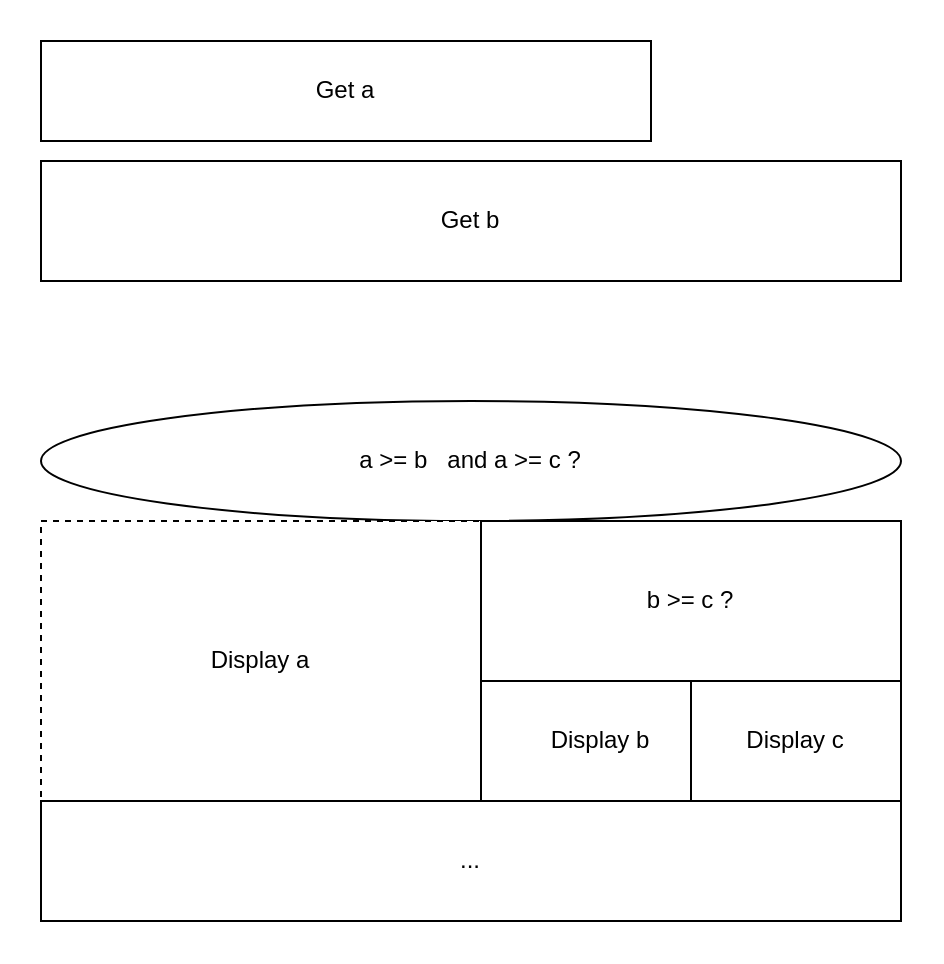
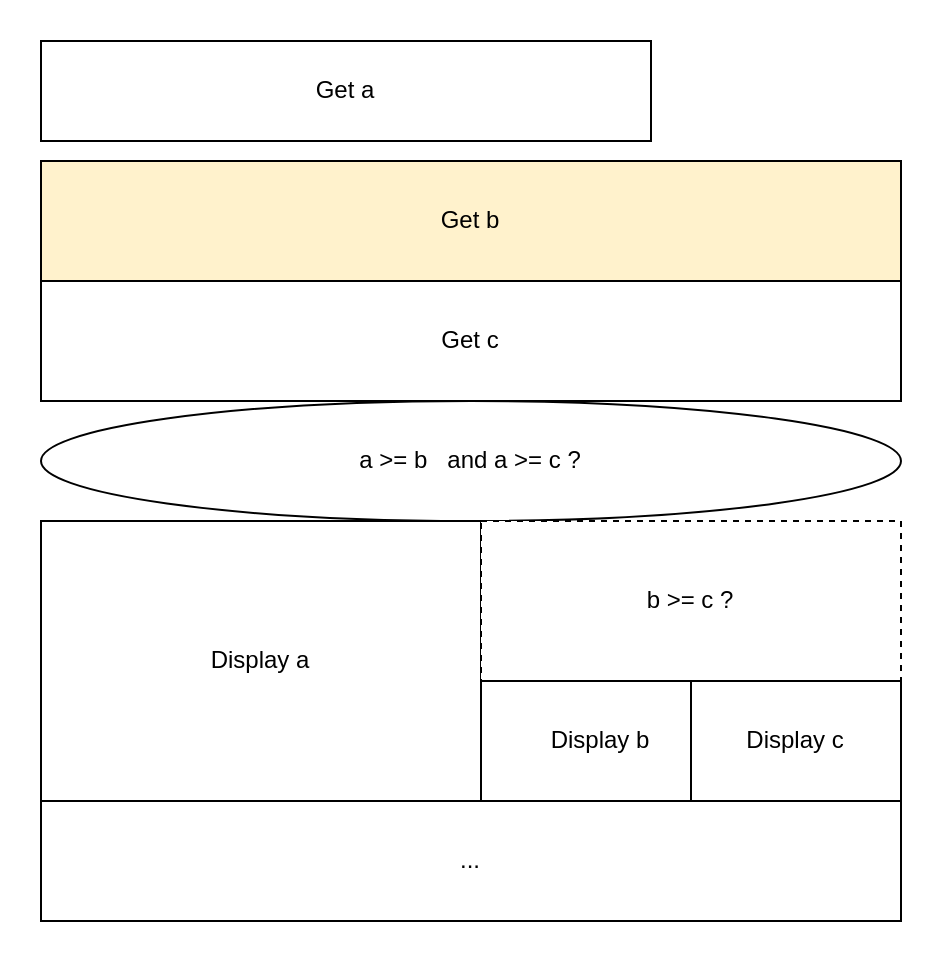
node "Get b": fillcolor #ffffff -> #fff2cc
node "Get c": added
node "b >= c ?": style solid -> dashed
node "Display a": style dashed -> solid
